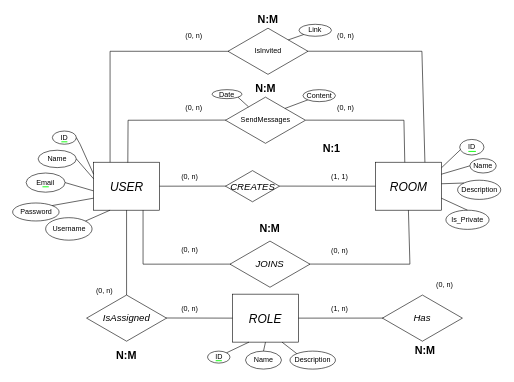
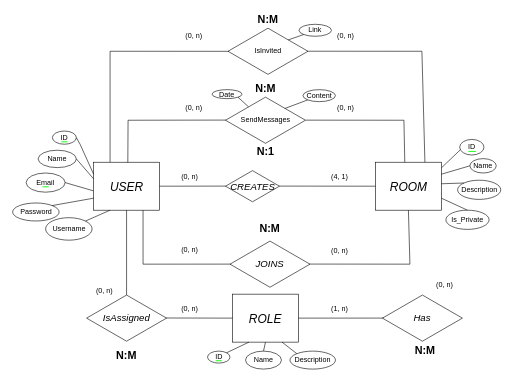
node "N:1": moved (332, 149) -> (266, 152)
node "(1, 1)": label "(1, 1)" -> "(4, 1)"
